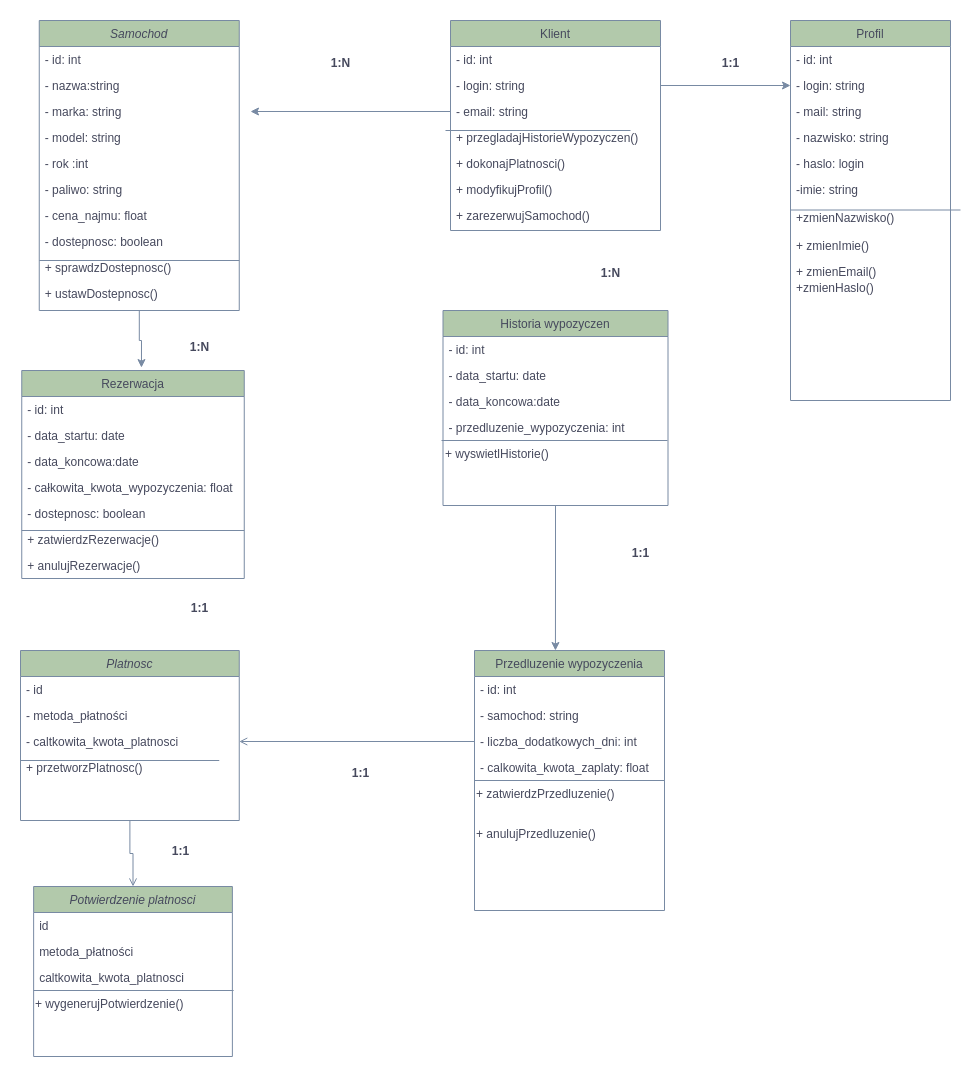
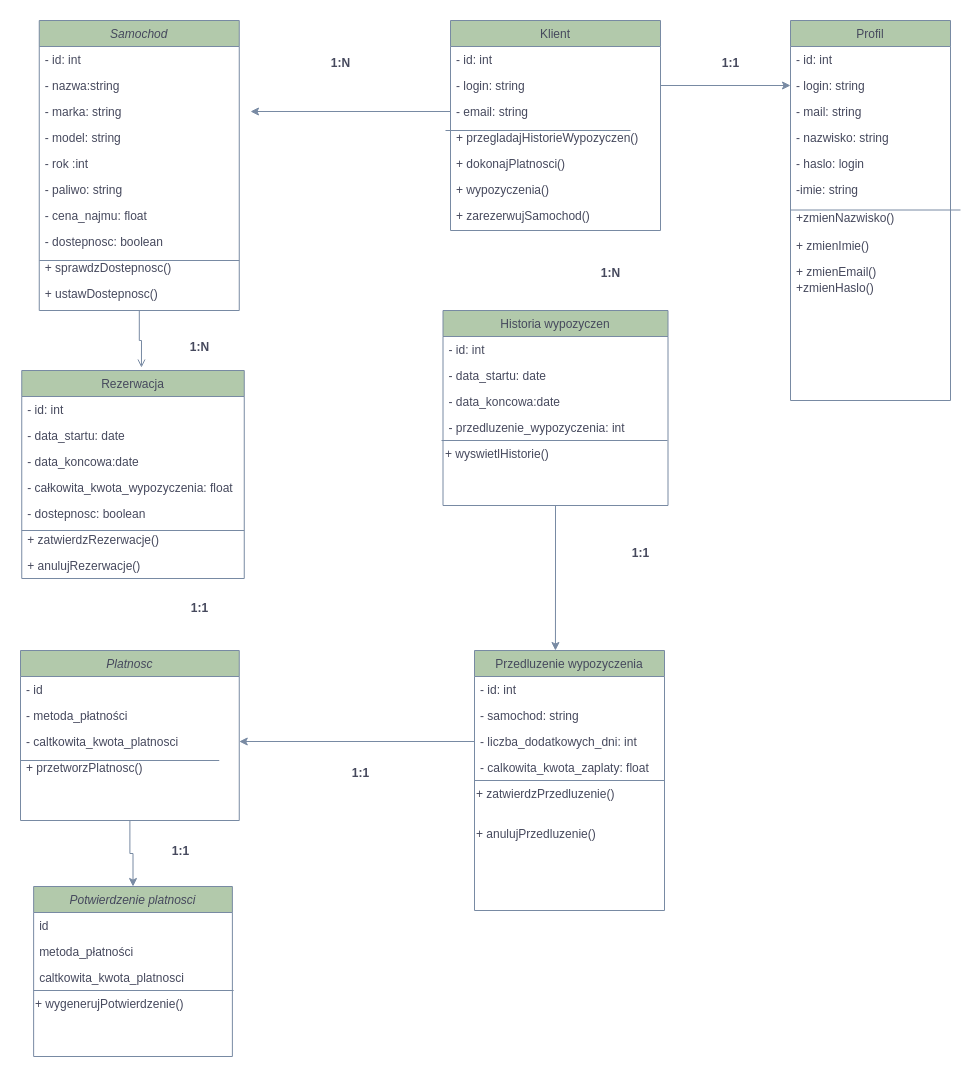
node "+ modyfikujProfil()": label "+ modyfikujProfil()" -> "+ wypozyczenia()"
edge "Samochod" -> "Rezerwacja": arrowhead classic -> open
edge "- liczba_dodatkowych_dni: int" -> "- caltkowita_kwota_platnosci": arrowhead open -> classic
edge "Platnosc" -> "Potwierdzenie platnosci": arrowhead open -> classic
